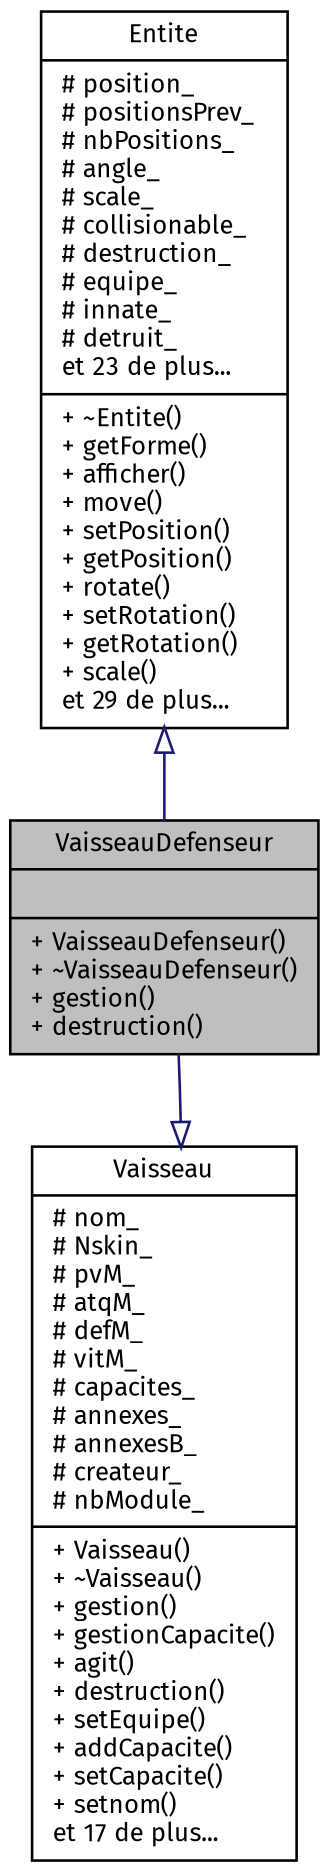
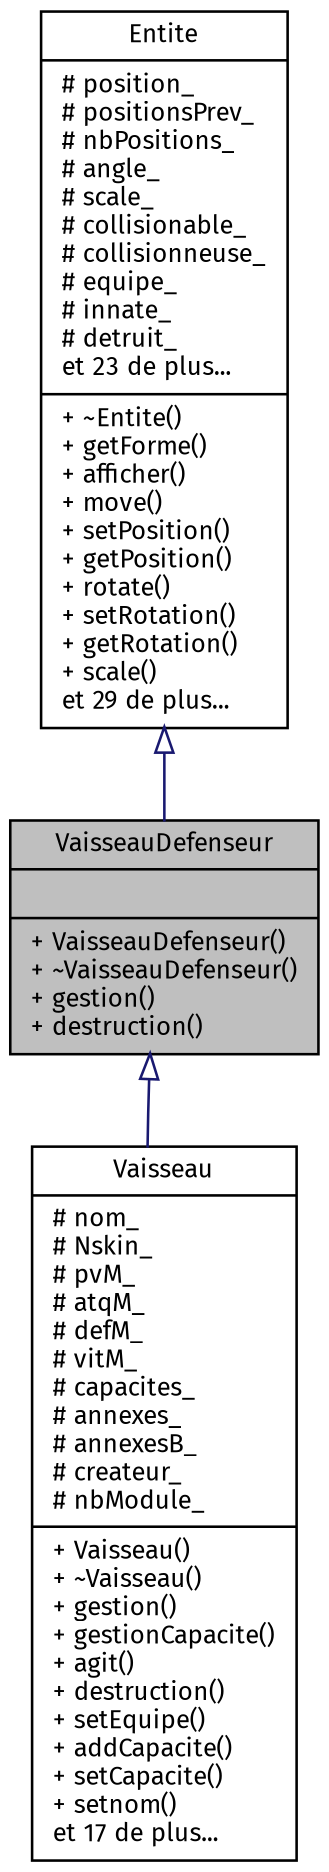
node "Entite": text "# destruction_" -> "# collisionneuse_"
edge "VaisseauDefenseur" -> "Vaisseau": reversed
